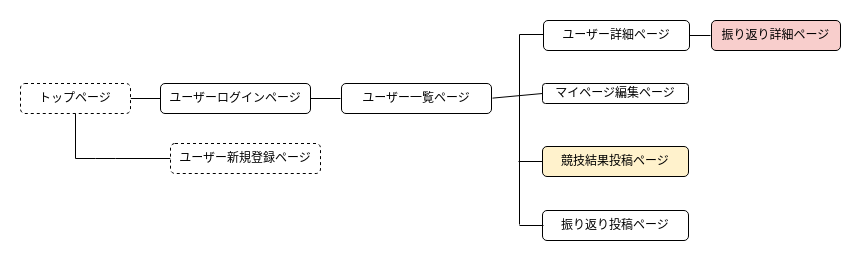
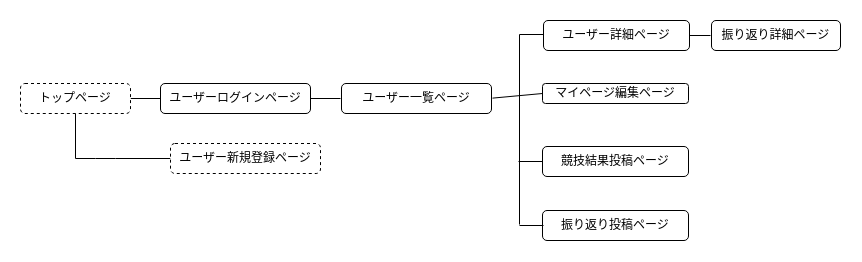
node "振り返り詳細ページ": fillcolor #f8cecc -> #ffffff
node "競技結果投稿ページ": fillcolor #fff2cc -> #ffffff
